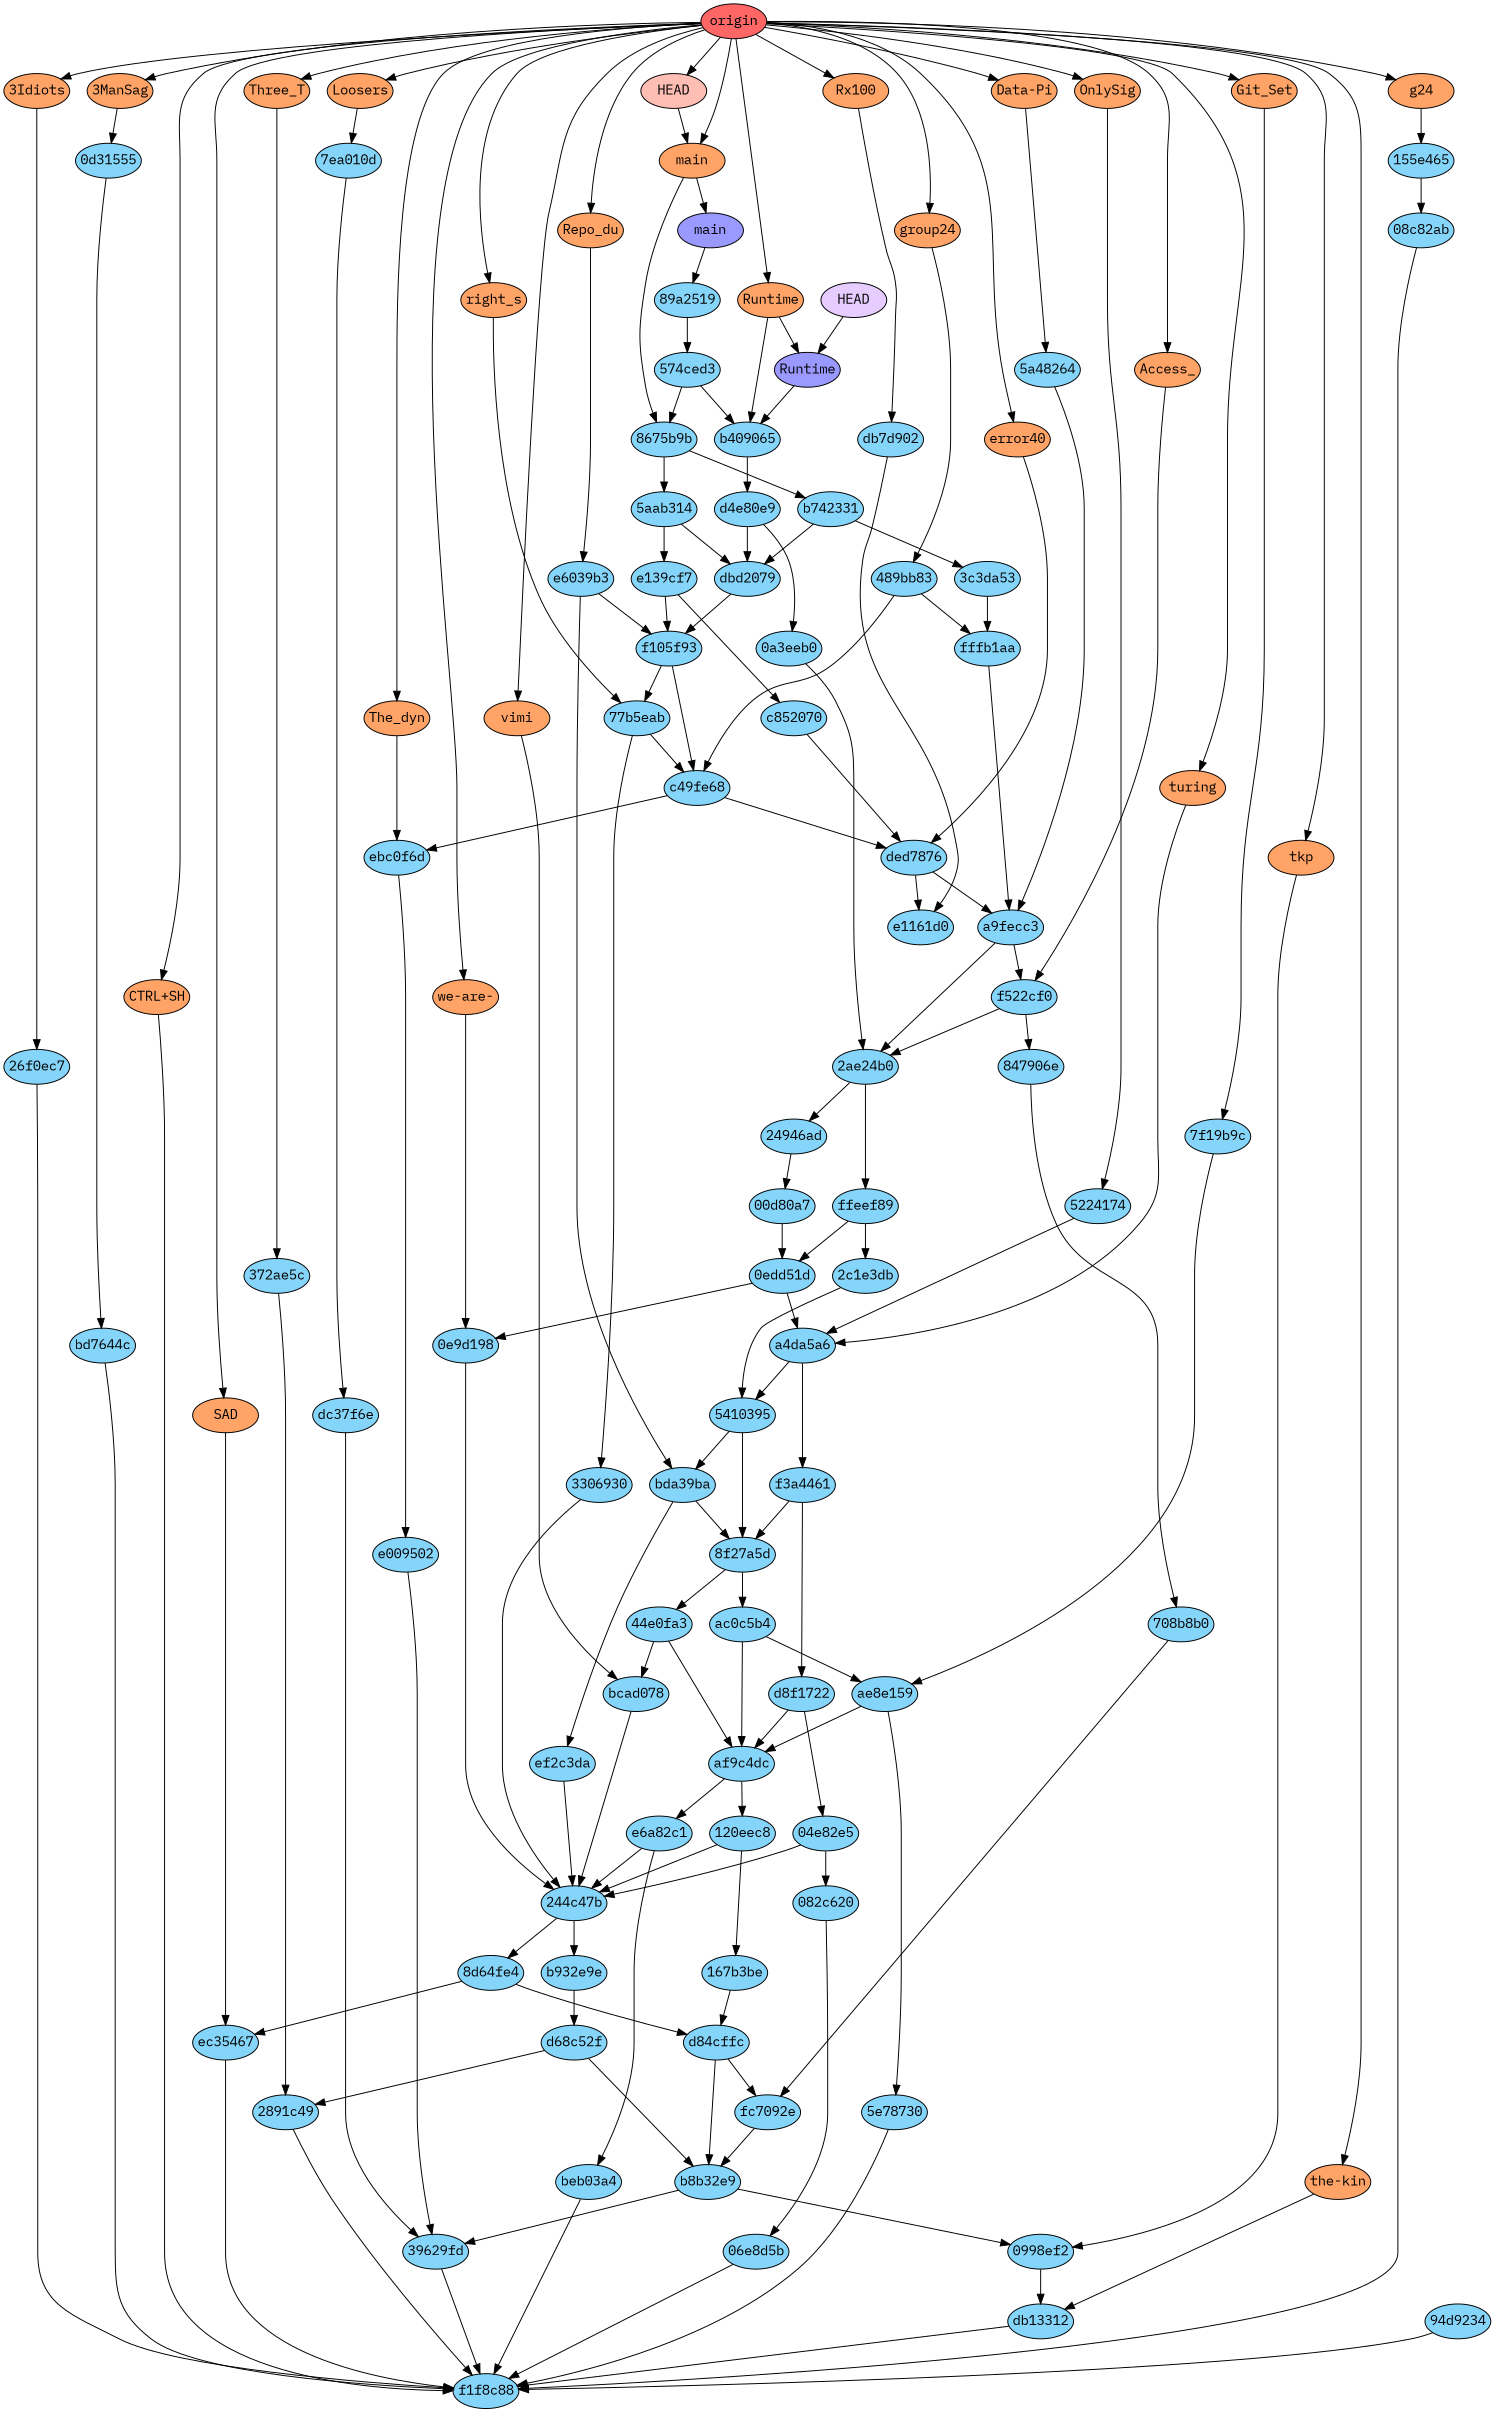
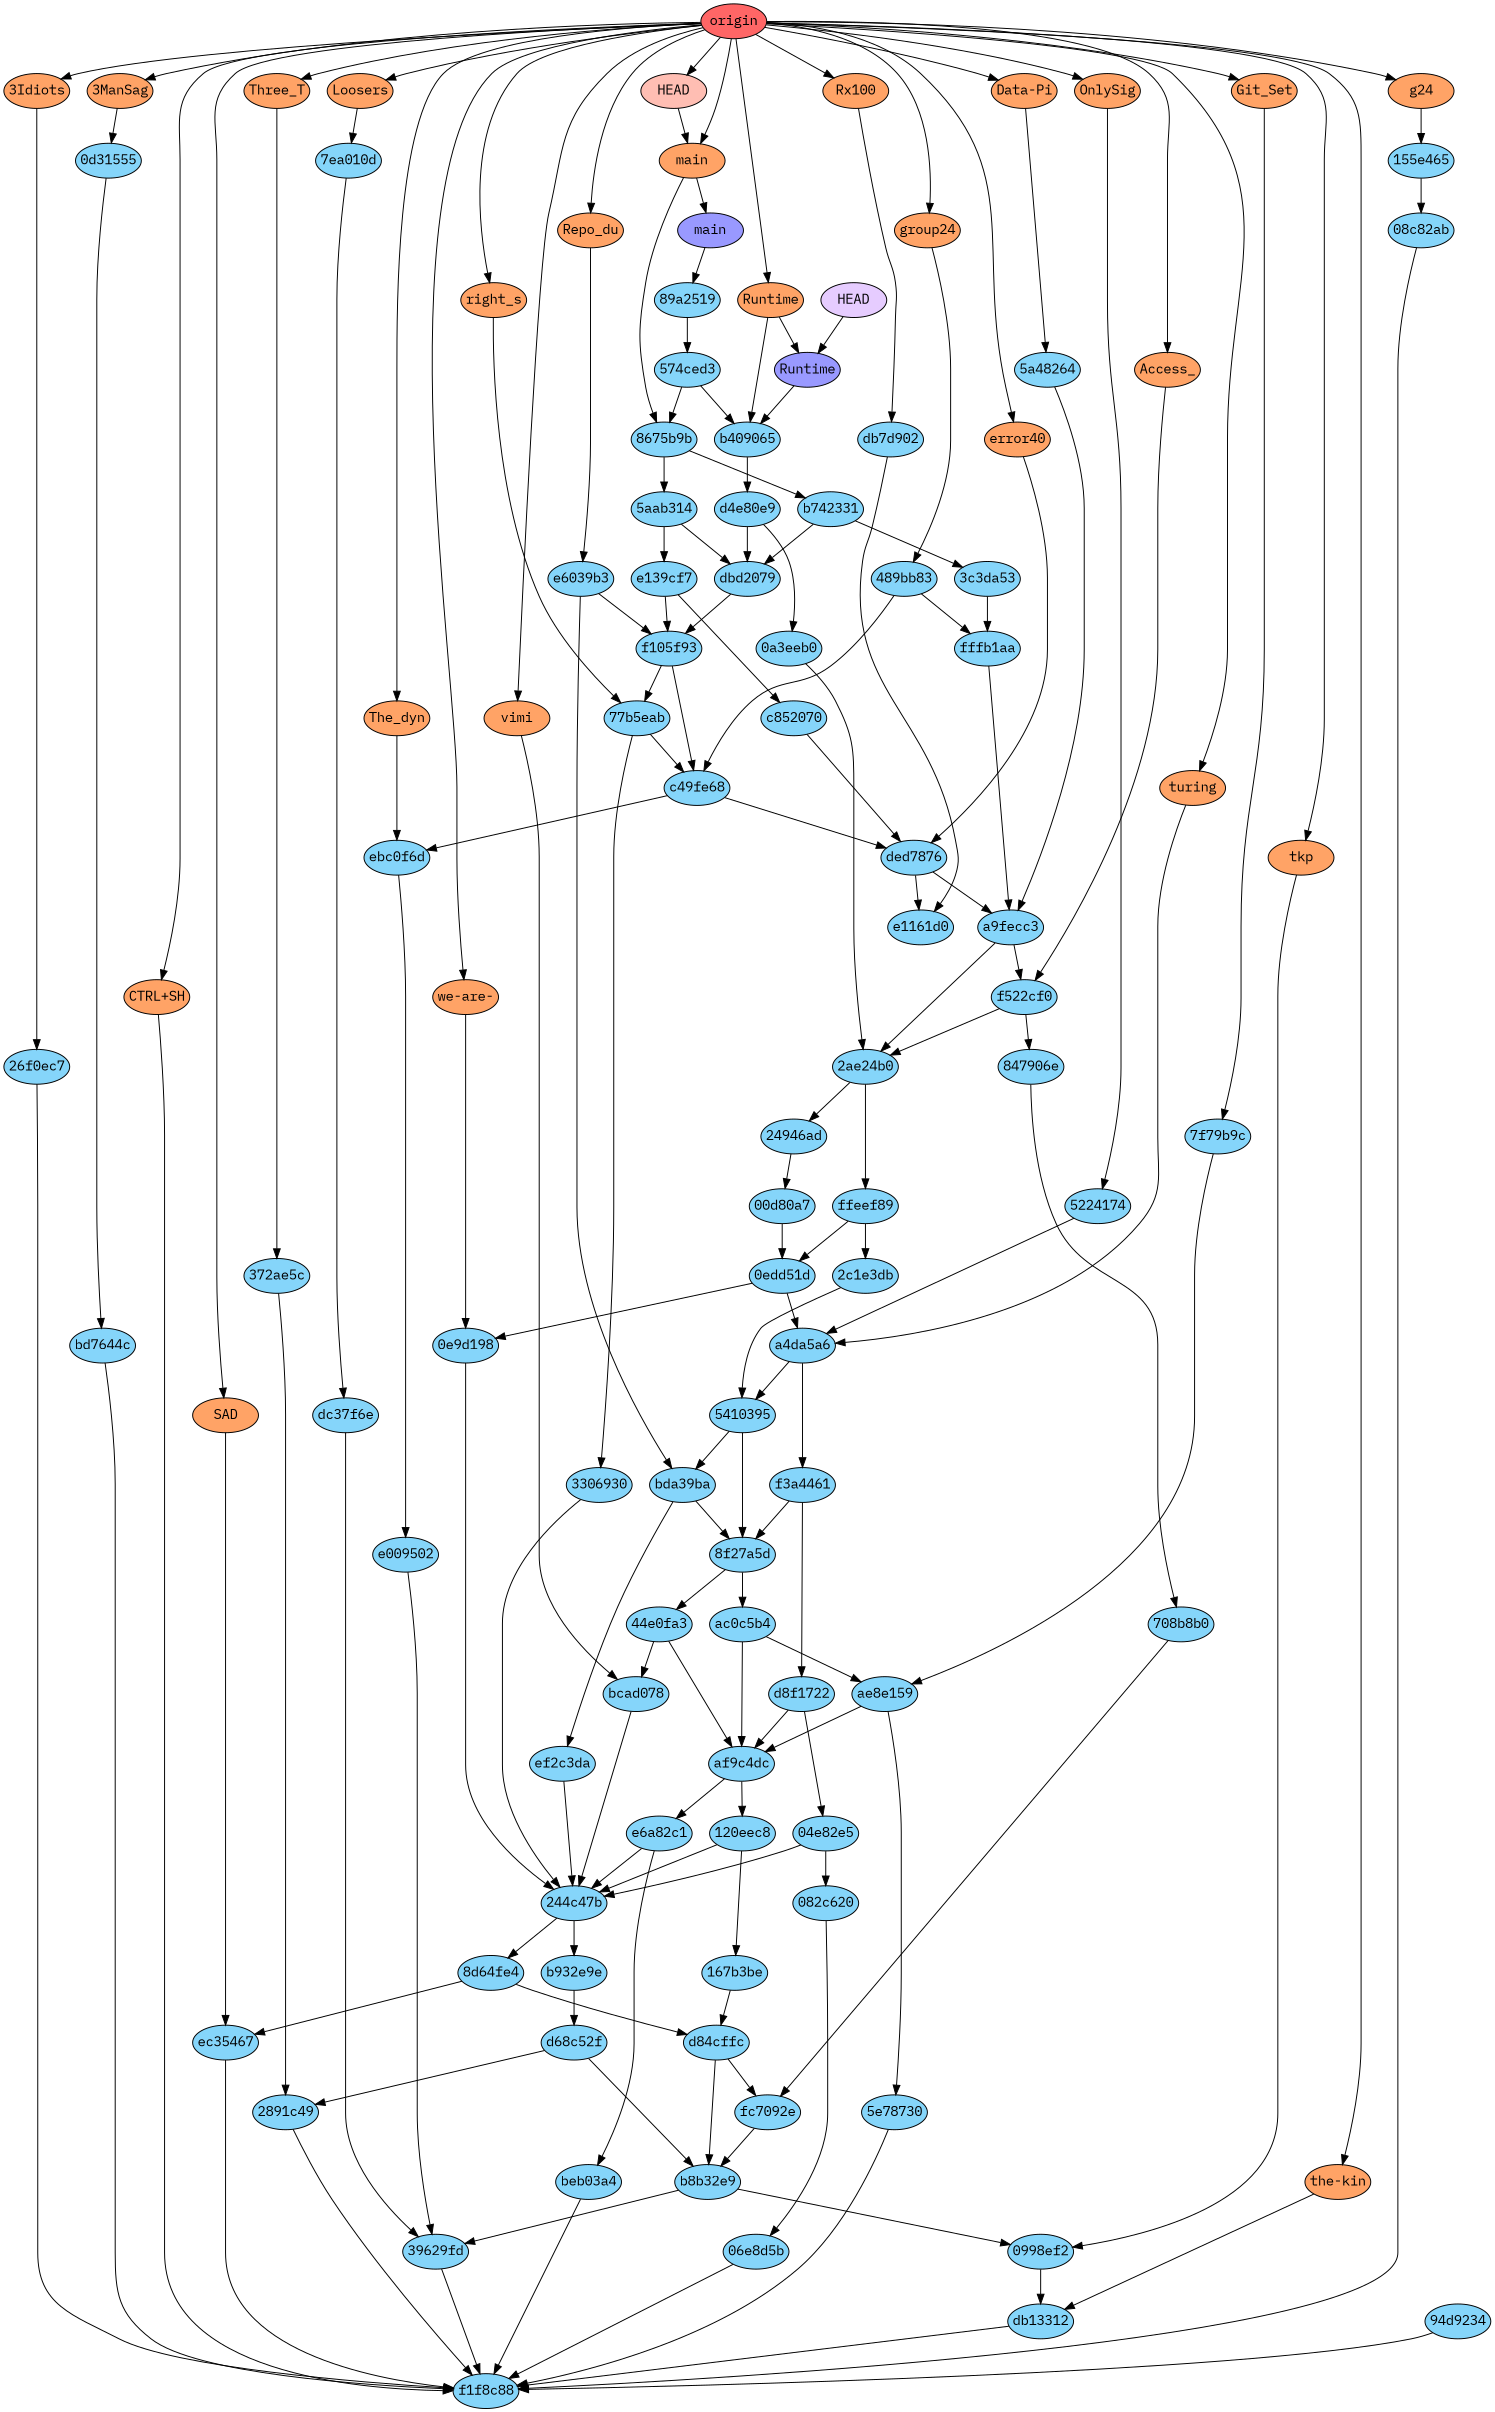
node "7f19b9c": label "7f19b9c" -> "7f79b9c"
